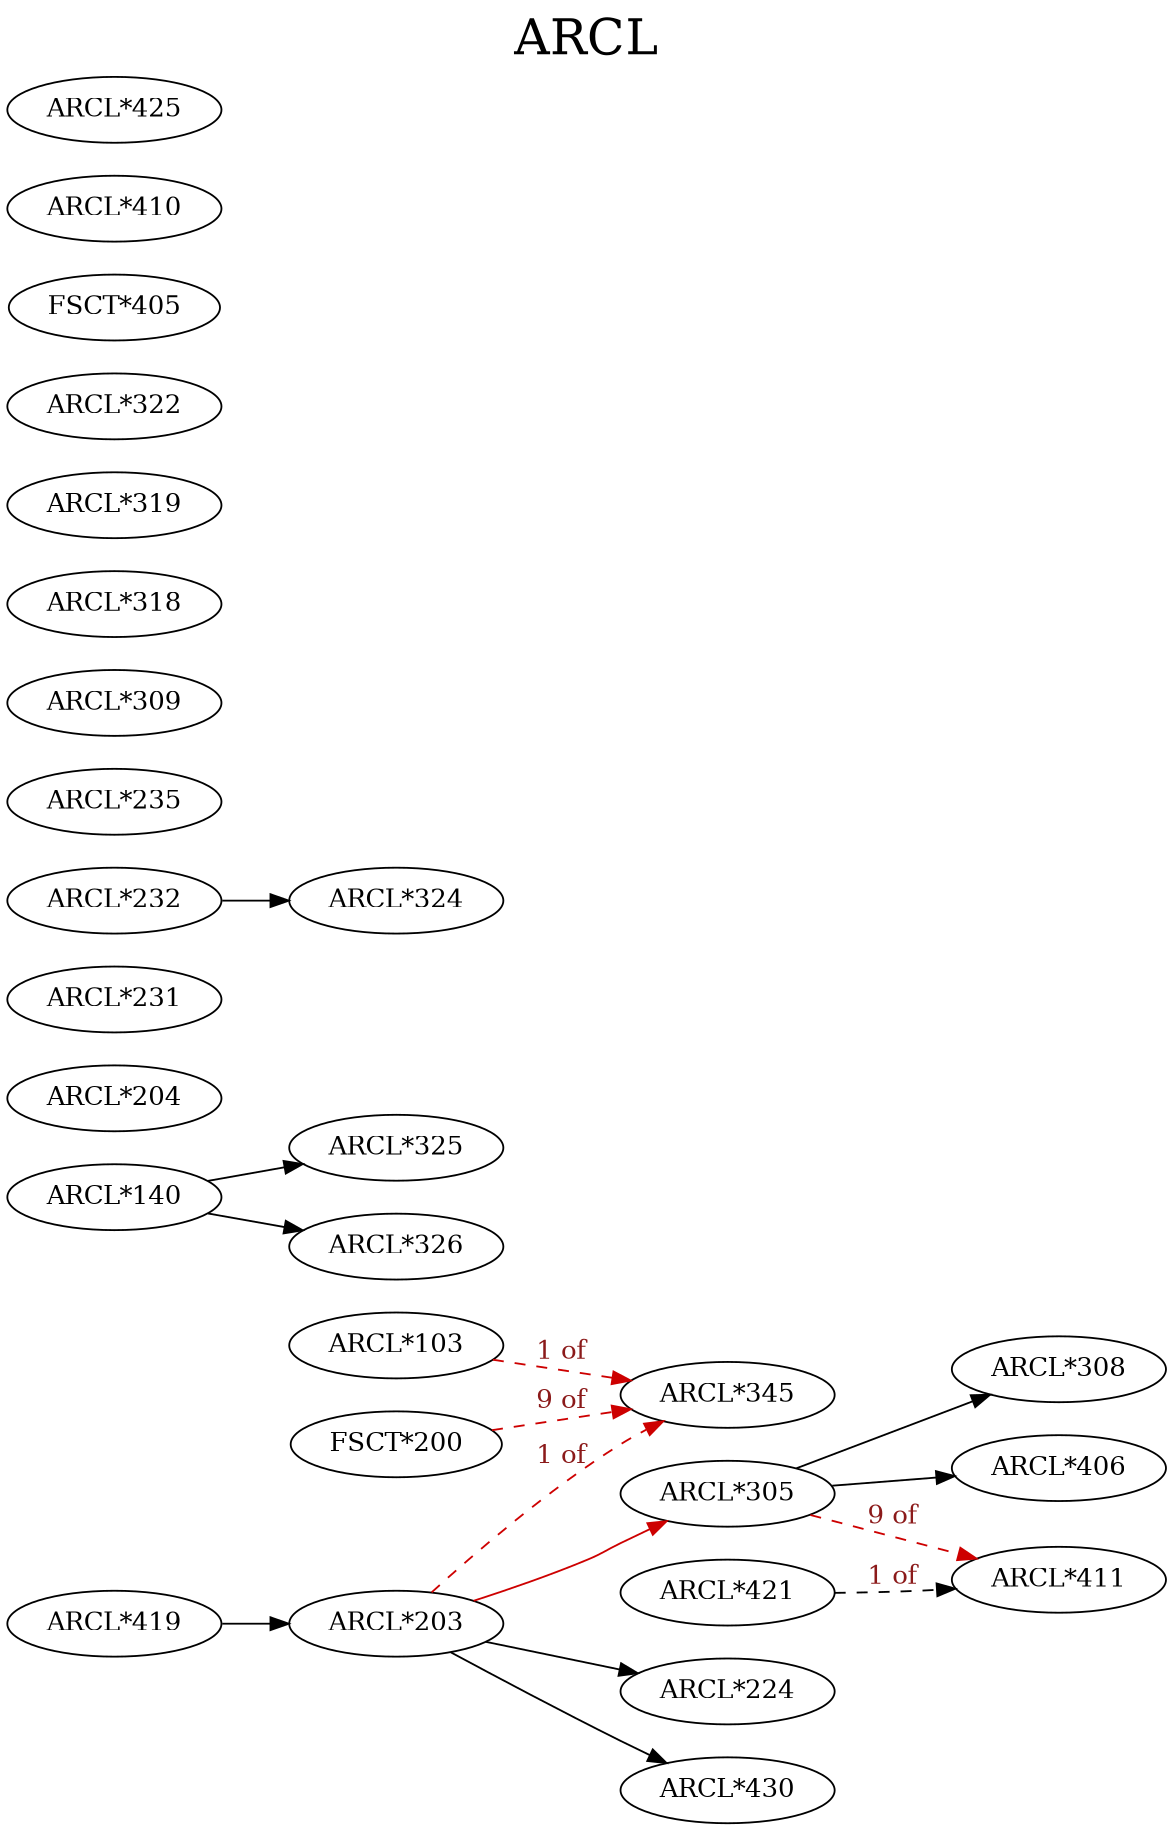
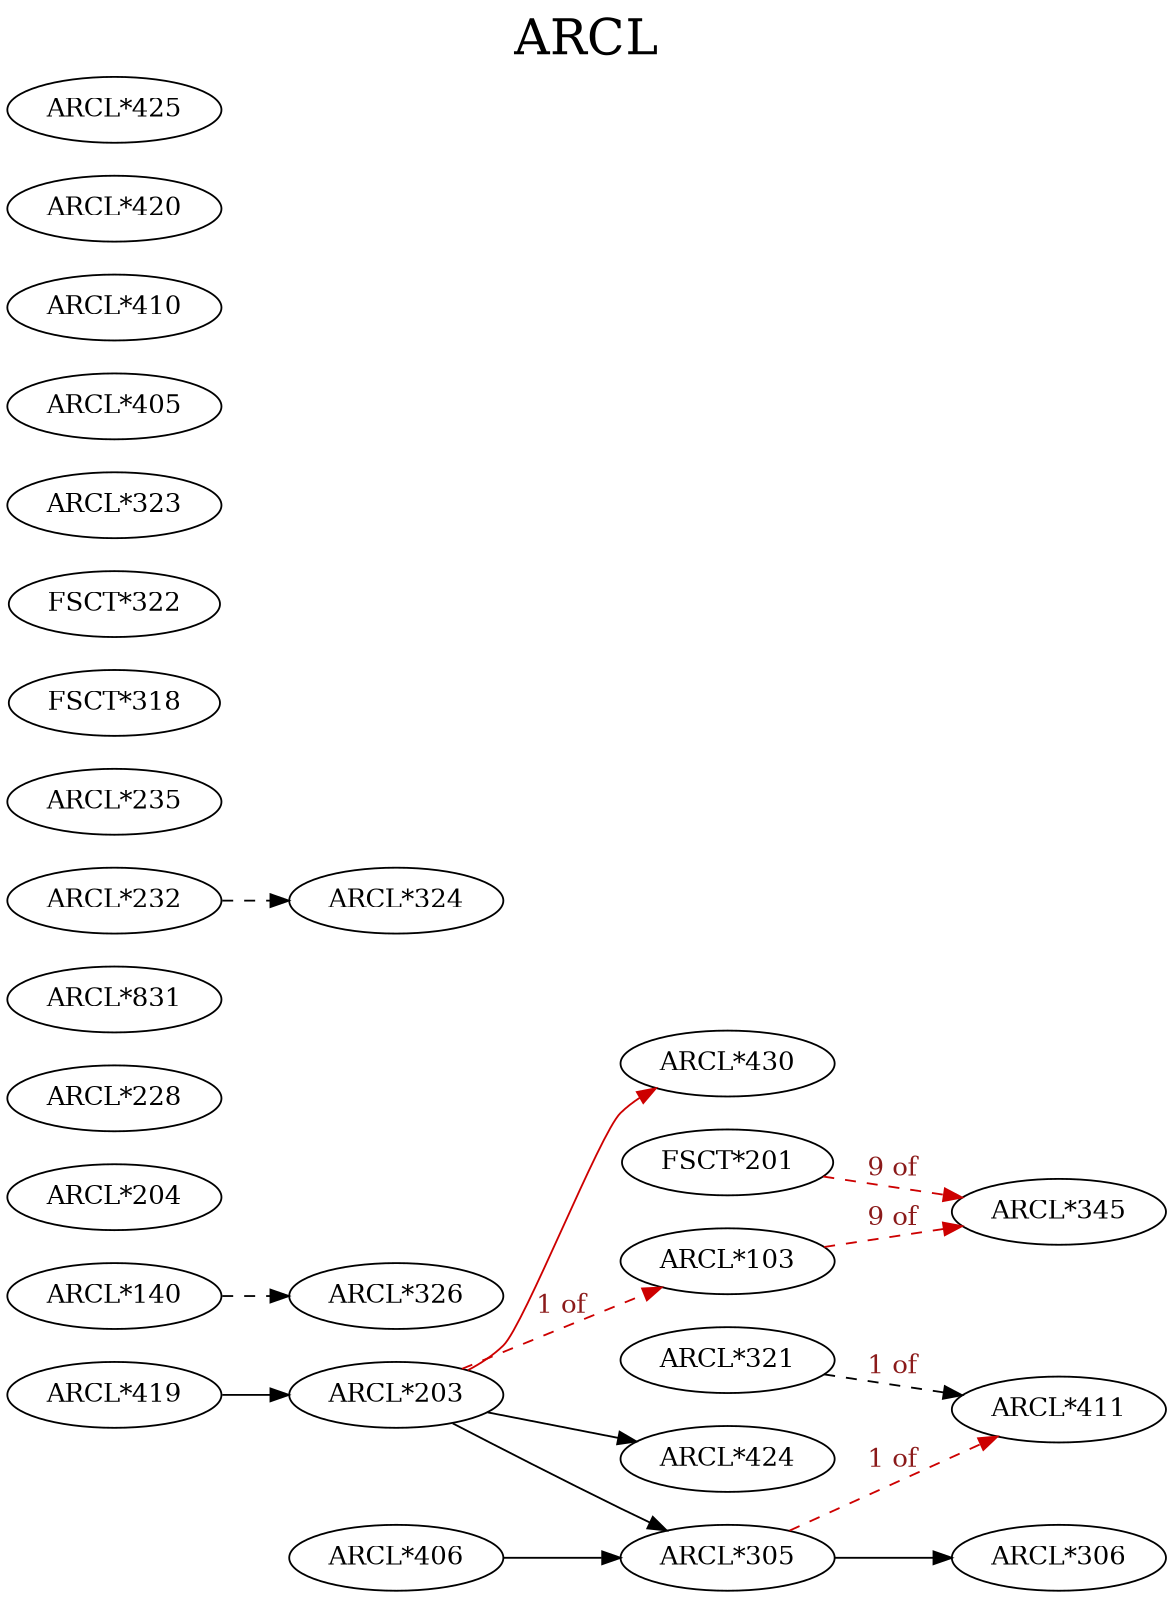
node "ARCL*420": added
node "FSCT*405": label "FSCT*405" -> "ARCL*405"
node "ARCL*322": label "ARCL*322" -> "FSCT*322"
node "ARCL*323": added
node "ARCL*319": removed
node "ARCL*318": label "ARCL*318" -> "FSCT*318"
node "ARCL*309": removed
edge "ARCL*232" -> "ARCL*324": style solid -> dashed
node "ARCL*231": label "ARCL*231" -> "ARCL*831"
node "ARCL*228": added
node "ARCL*325": removed
edge "ARCL*140" -> "ARCL*326": style solid -> dashed
edge "ARCL*103" -> "ARCL*345": label "1 of" -> "9 of"
node "ARCL*308": label "ARCL*308" -> "ARCL*306"
node "FSCT*200": label "FSCT*200" -> "FSCT*201"
edge "ARCL*305" -> "ARCL*406": reversed
edge "ARCL*203" -> "ARCL*345": now "ARCL*203" -> "ARCL*103"
edge "ARCL*305" -> "ARCL*411": label "9 of" -> "1 of"
edge "ARCL*203" -> "ARCL*305": color red3 -> black
node "ARCL*421": label "ARCL*421" -> "ARCL*321"
node "ARCL*224": label "ARCL*224" -> "ARCL*424"
edge "ARCL*203" -> "ARCL*430": color black -> red3
